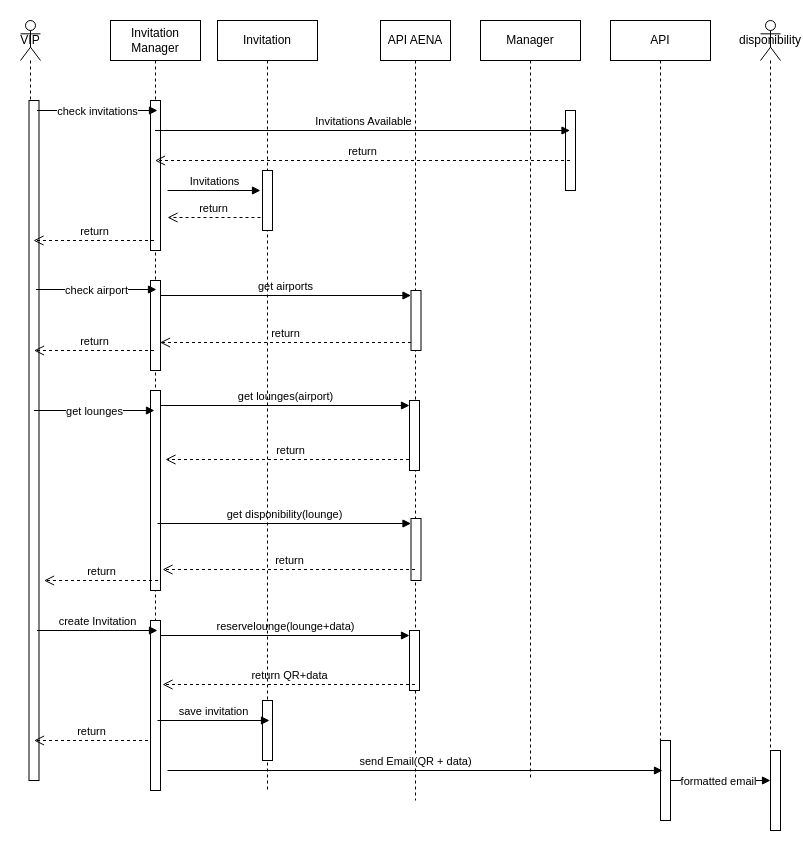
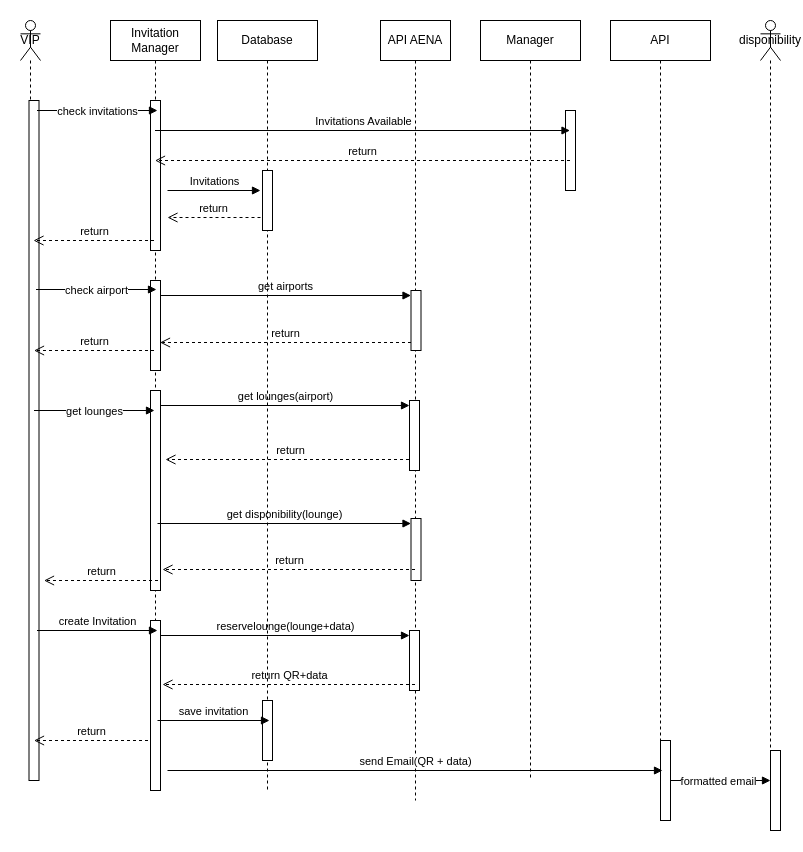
node "Invitation": label "Invitation" -> "Database"
